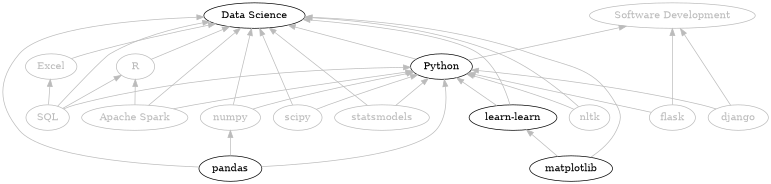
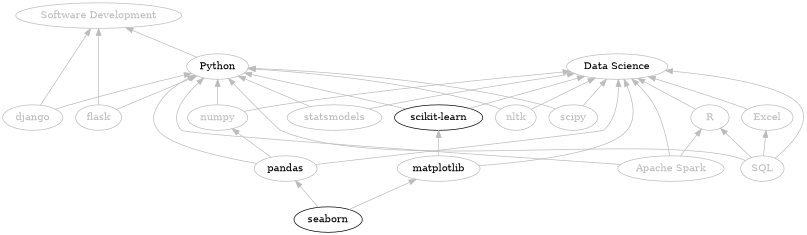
node "Data Science": color black -> #bbbbbb
edge "Python" -> "Data Science": removed
node "Python": color black -> #bbbbbb
node "learn-learn": label "learn-learn" -> "scikit-learn"
node "pandas": color black -> #bbbbbb
node "matplotlib": color black -> #bbbbbb
node "seaborn": added
